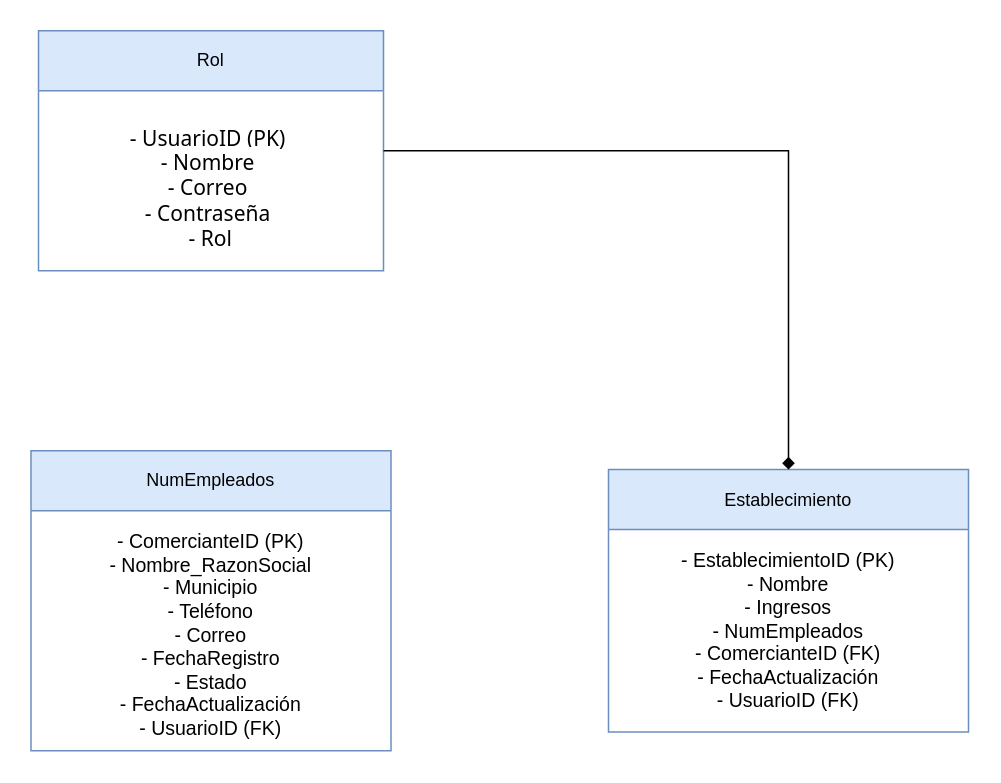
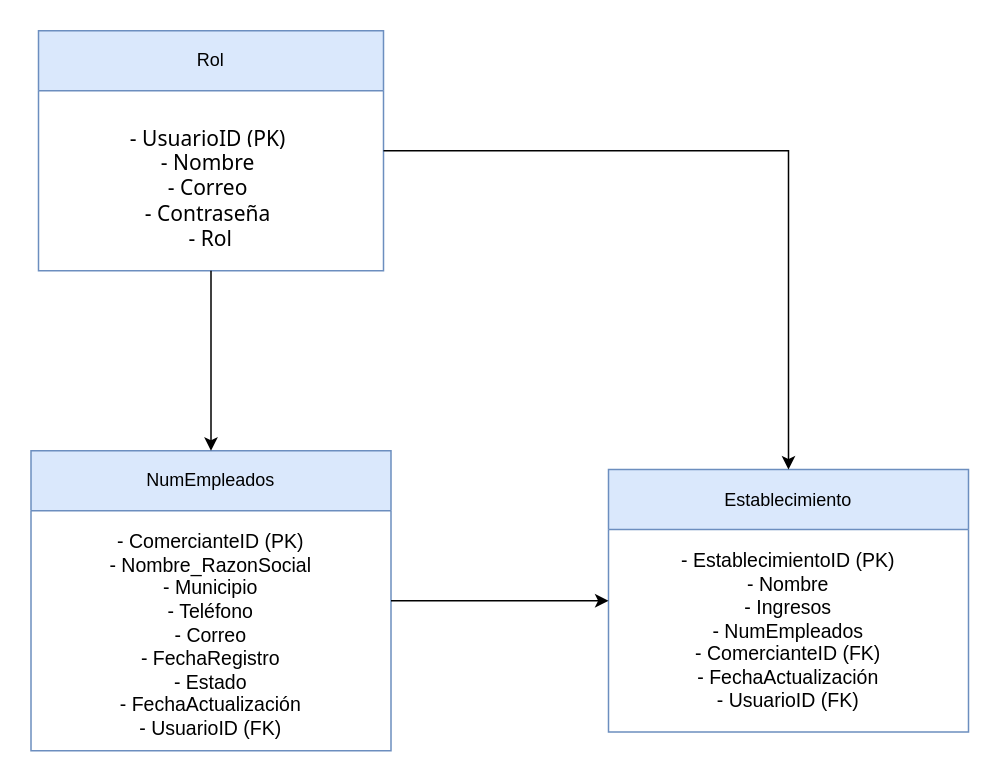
edge "Rol" -> "NumEmpleados": added
edge "Rol" -> "Establecimiento": arrowhead diamond -> classic
edge "NumEmpleados" -> "Establecimiento": added
